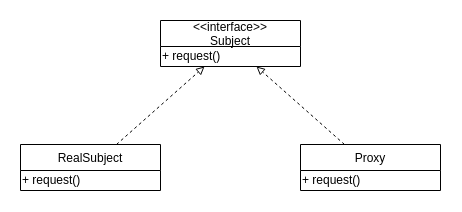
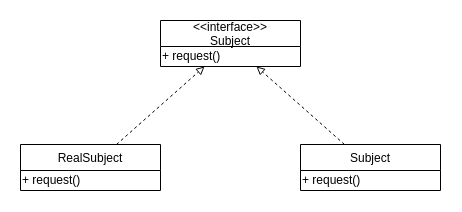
node "Proxy": label "Proxy" -> "Subject"
